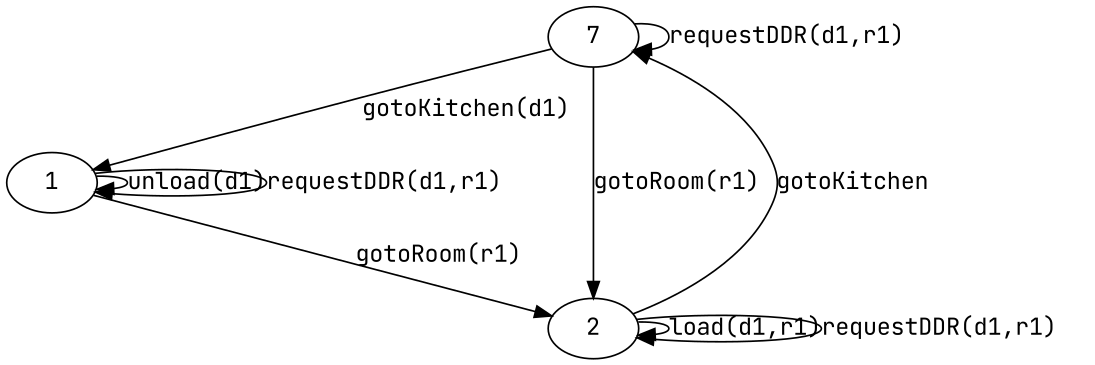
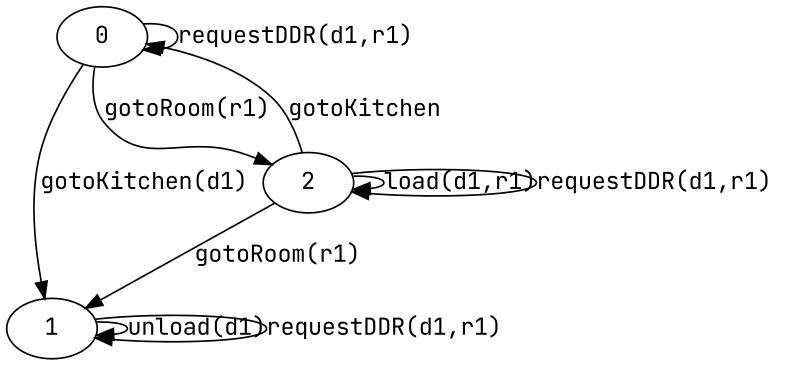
node "7": label "7" -> "0"
edge "1" -> "2": reversed
